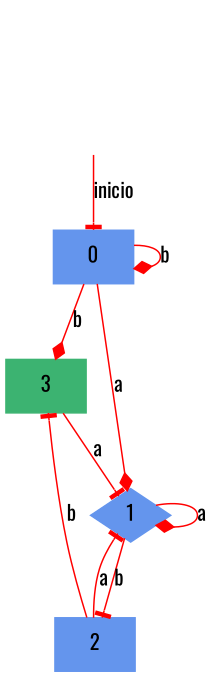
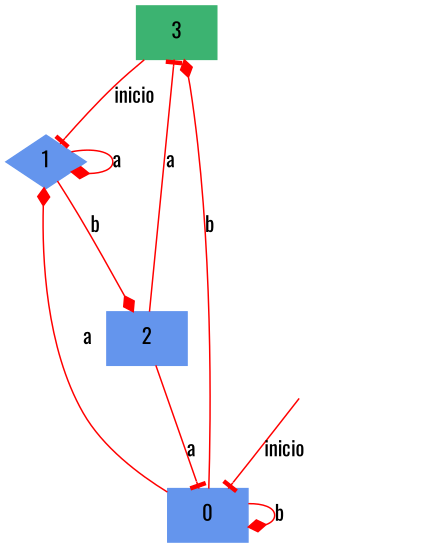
edge "3" -> "1": label "a" -> "inicio"
edge "2" -> "3": label "b" -> "a"
edge "1" -> "2": arrowhead tee -> diamond
edge "2" -> "1": now "2" -> "0"
